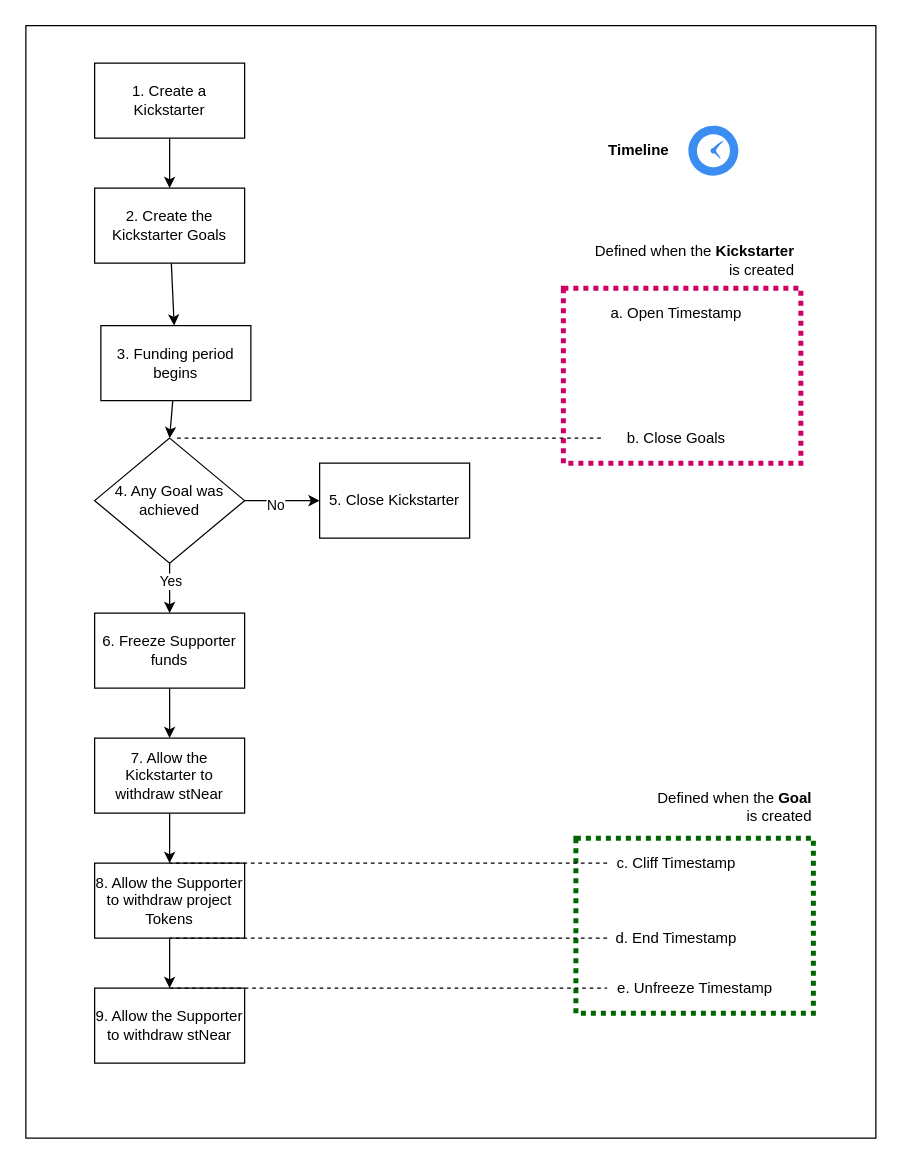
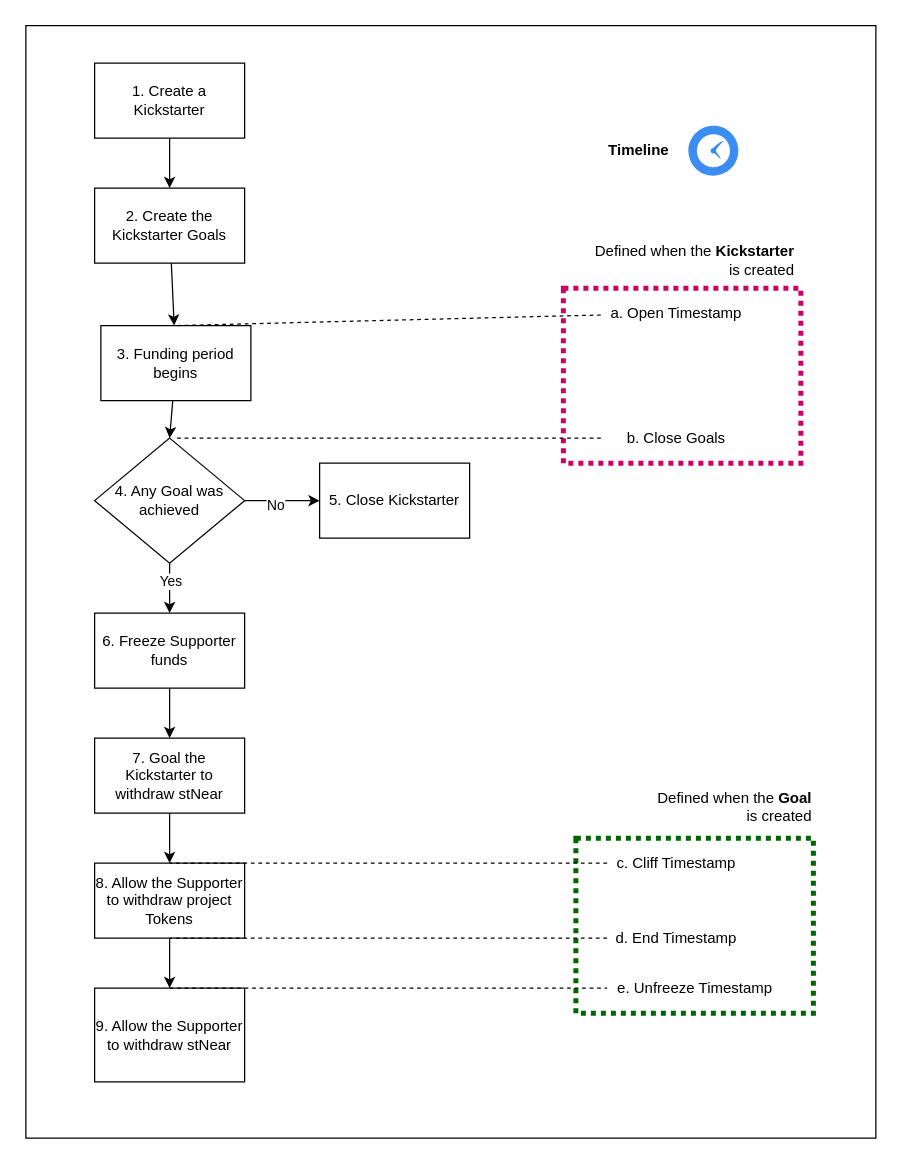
edge "a. Open Timestamp" -- "3. Funding period begins": added
node "7. Allow the Kickstarter to withdraw stNear": label "7. Allow the Kickstarter to withdraw stNear" -> "7. Goal the Kickstarter to withdraw stNear"
node "9. Allow the Supporter to withdraw stNear": size 150x75 -> 150x94
